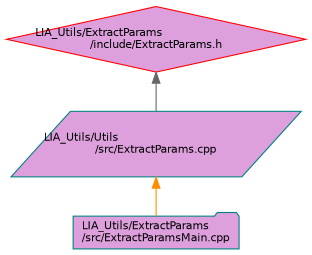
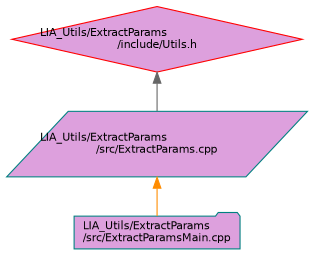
node "LIA_Utils/ExtractParams /include/ExtractParams.h": label "LIA_Utils/ExtractParams /include/ExtractParams.h" -> "LIA_Utils/ExtractParams /include/Utils.h"
node "LIA_Utils/Utils /src/ExtractParams.cpp": label "LIA_Utils/Utils /src/ExtractParams.cpp" -> "LIA_Utils/ExtractParams /src/ExtractParams.cpp"
